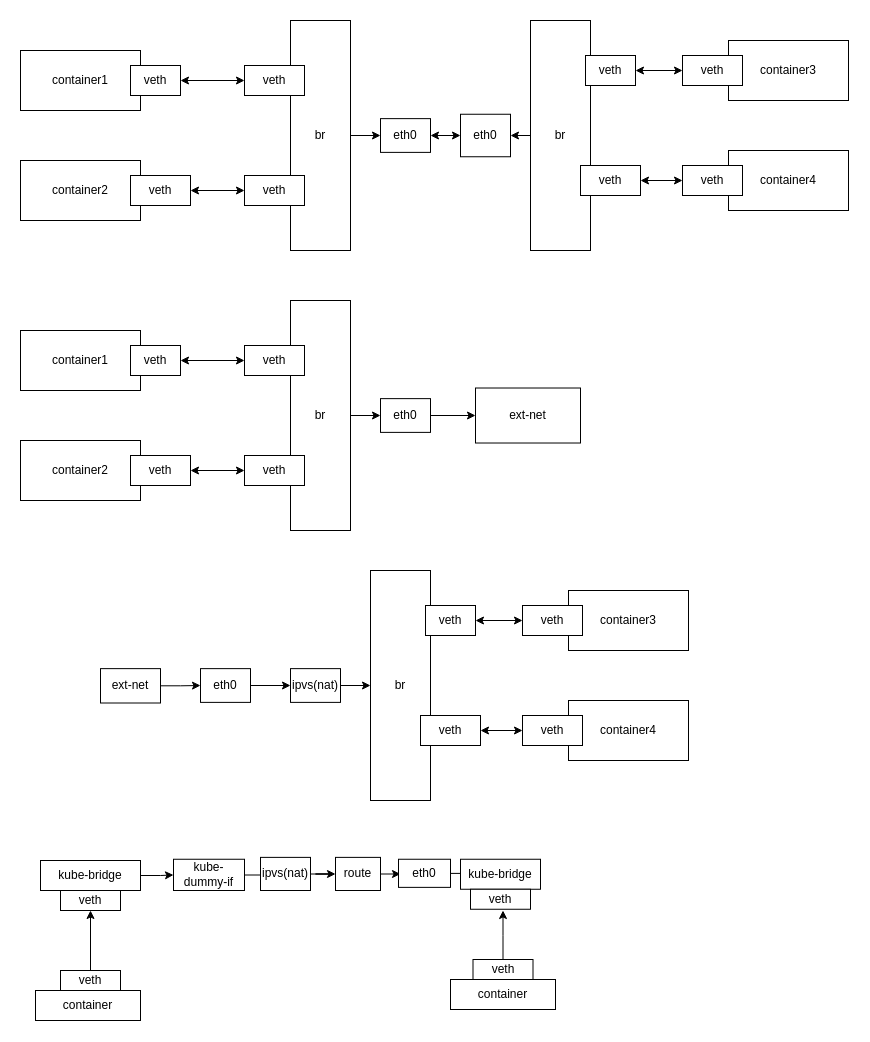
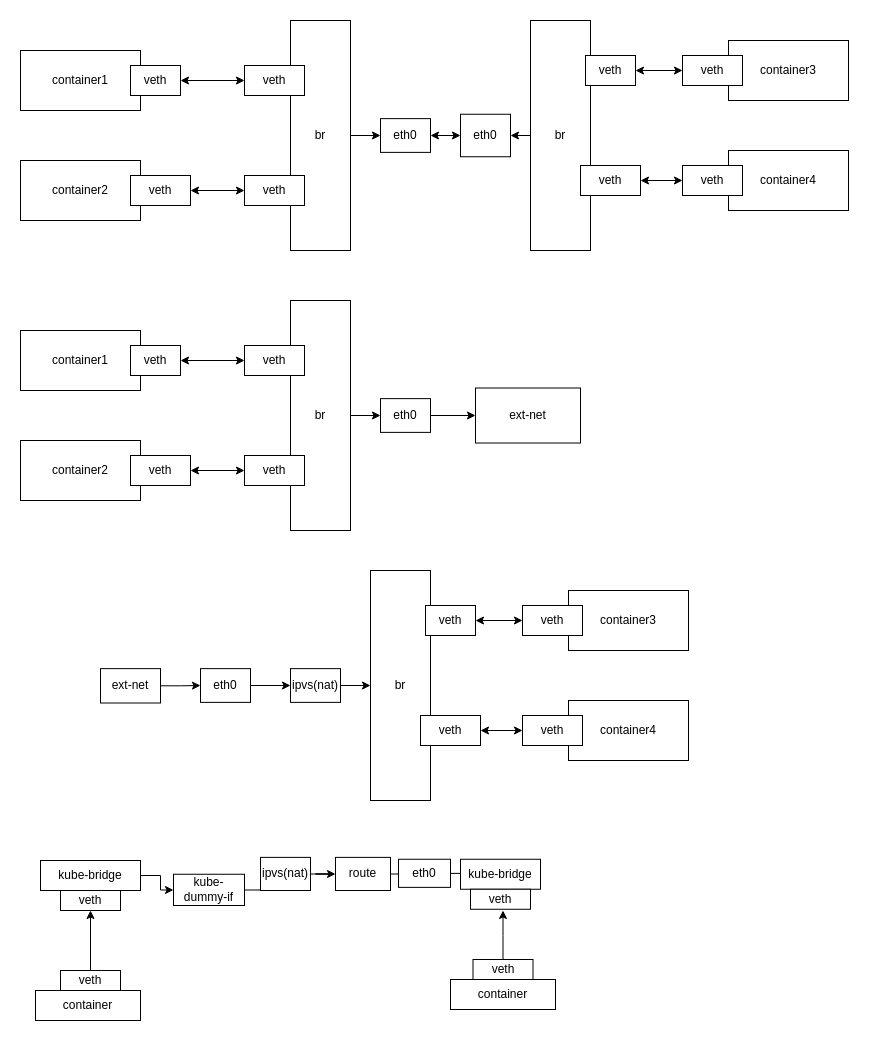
node "route": size 45x33 -> 55x33
node "kube-dummy-if": moved (209, 875) -> (209, 890)
